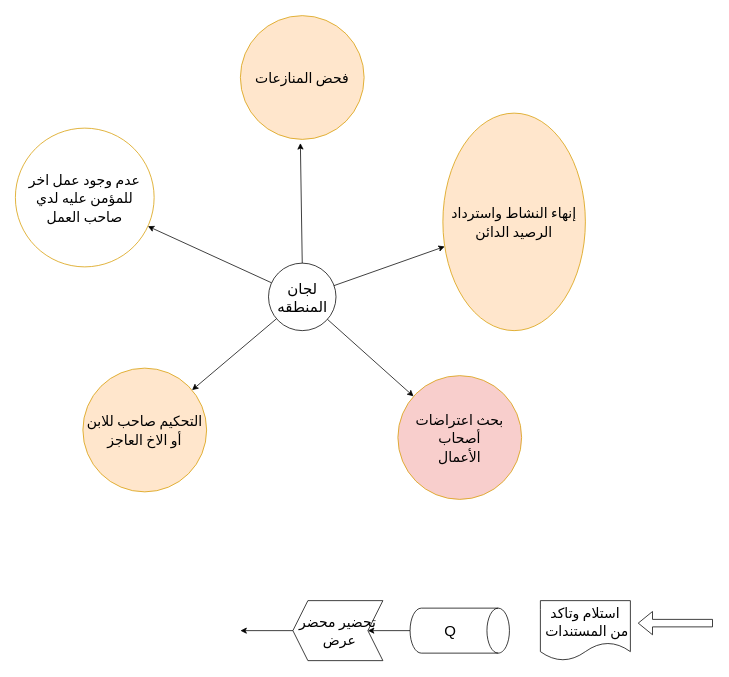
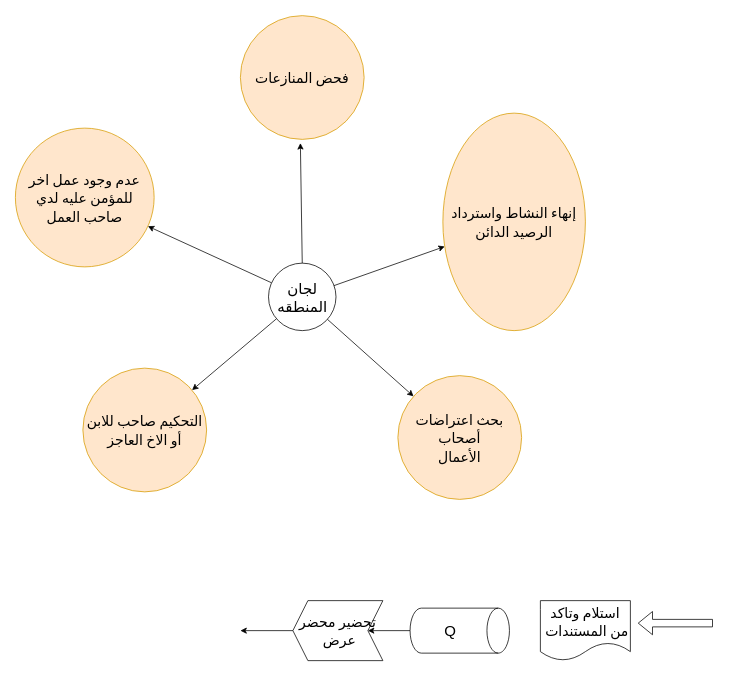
node "عدم وجود عمل اخر للمؤمن عليه لدي صاحب العمل": fillcolor #ffffff -> #ffe6cc
node "بحث اعتراضات أصحاب الأعمال": fillcolor #f8cecc -> #ffe6cc
